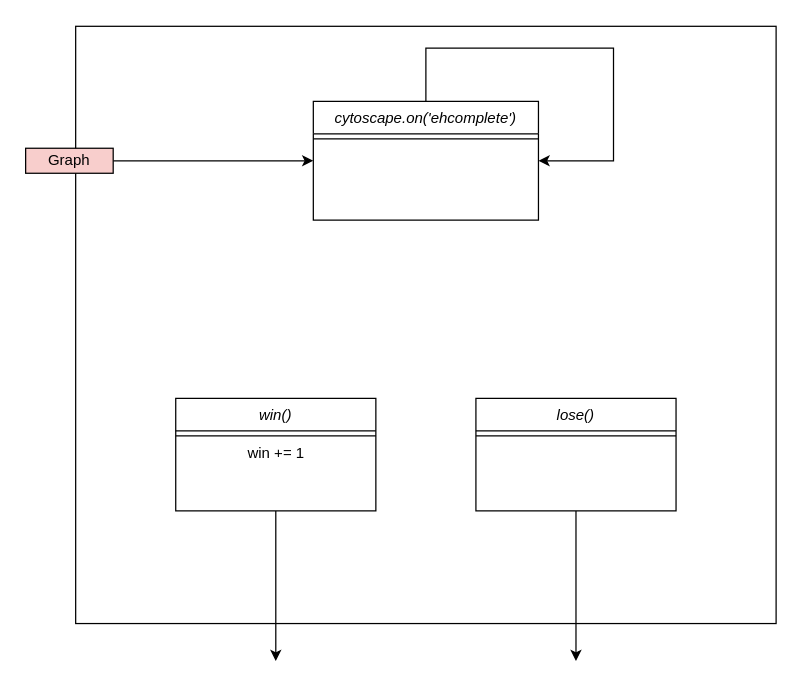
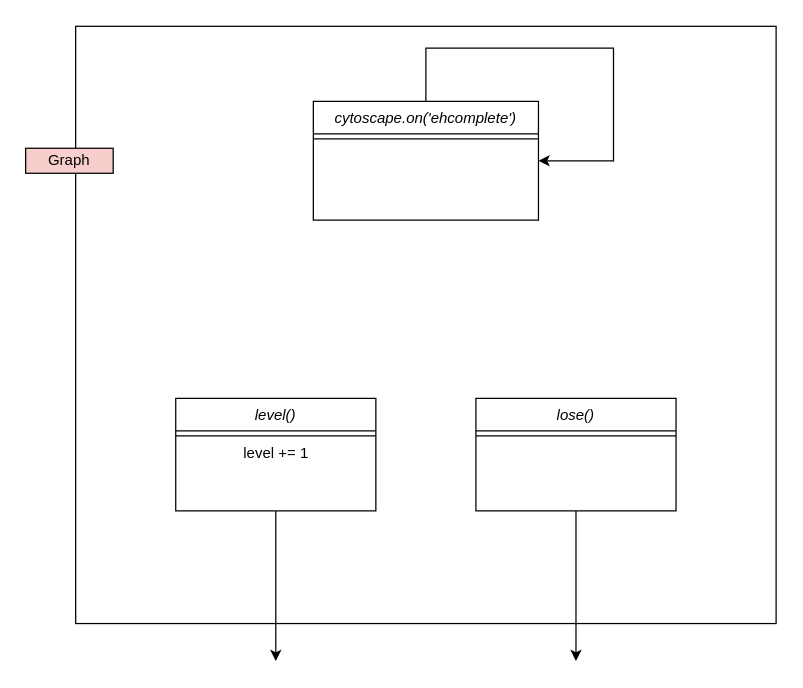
edge "Graph" -> "cytoscape.on('ehcomplete')": removed
node "win()": label "win()" -> "level()"
node "win += 1": label "win += 1" -> "level += 1"
